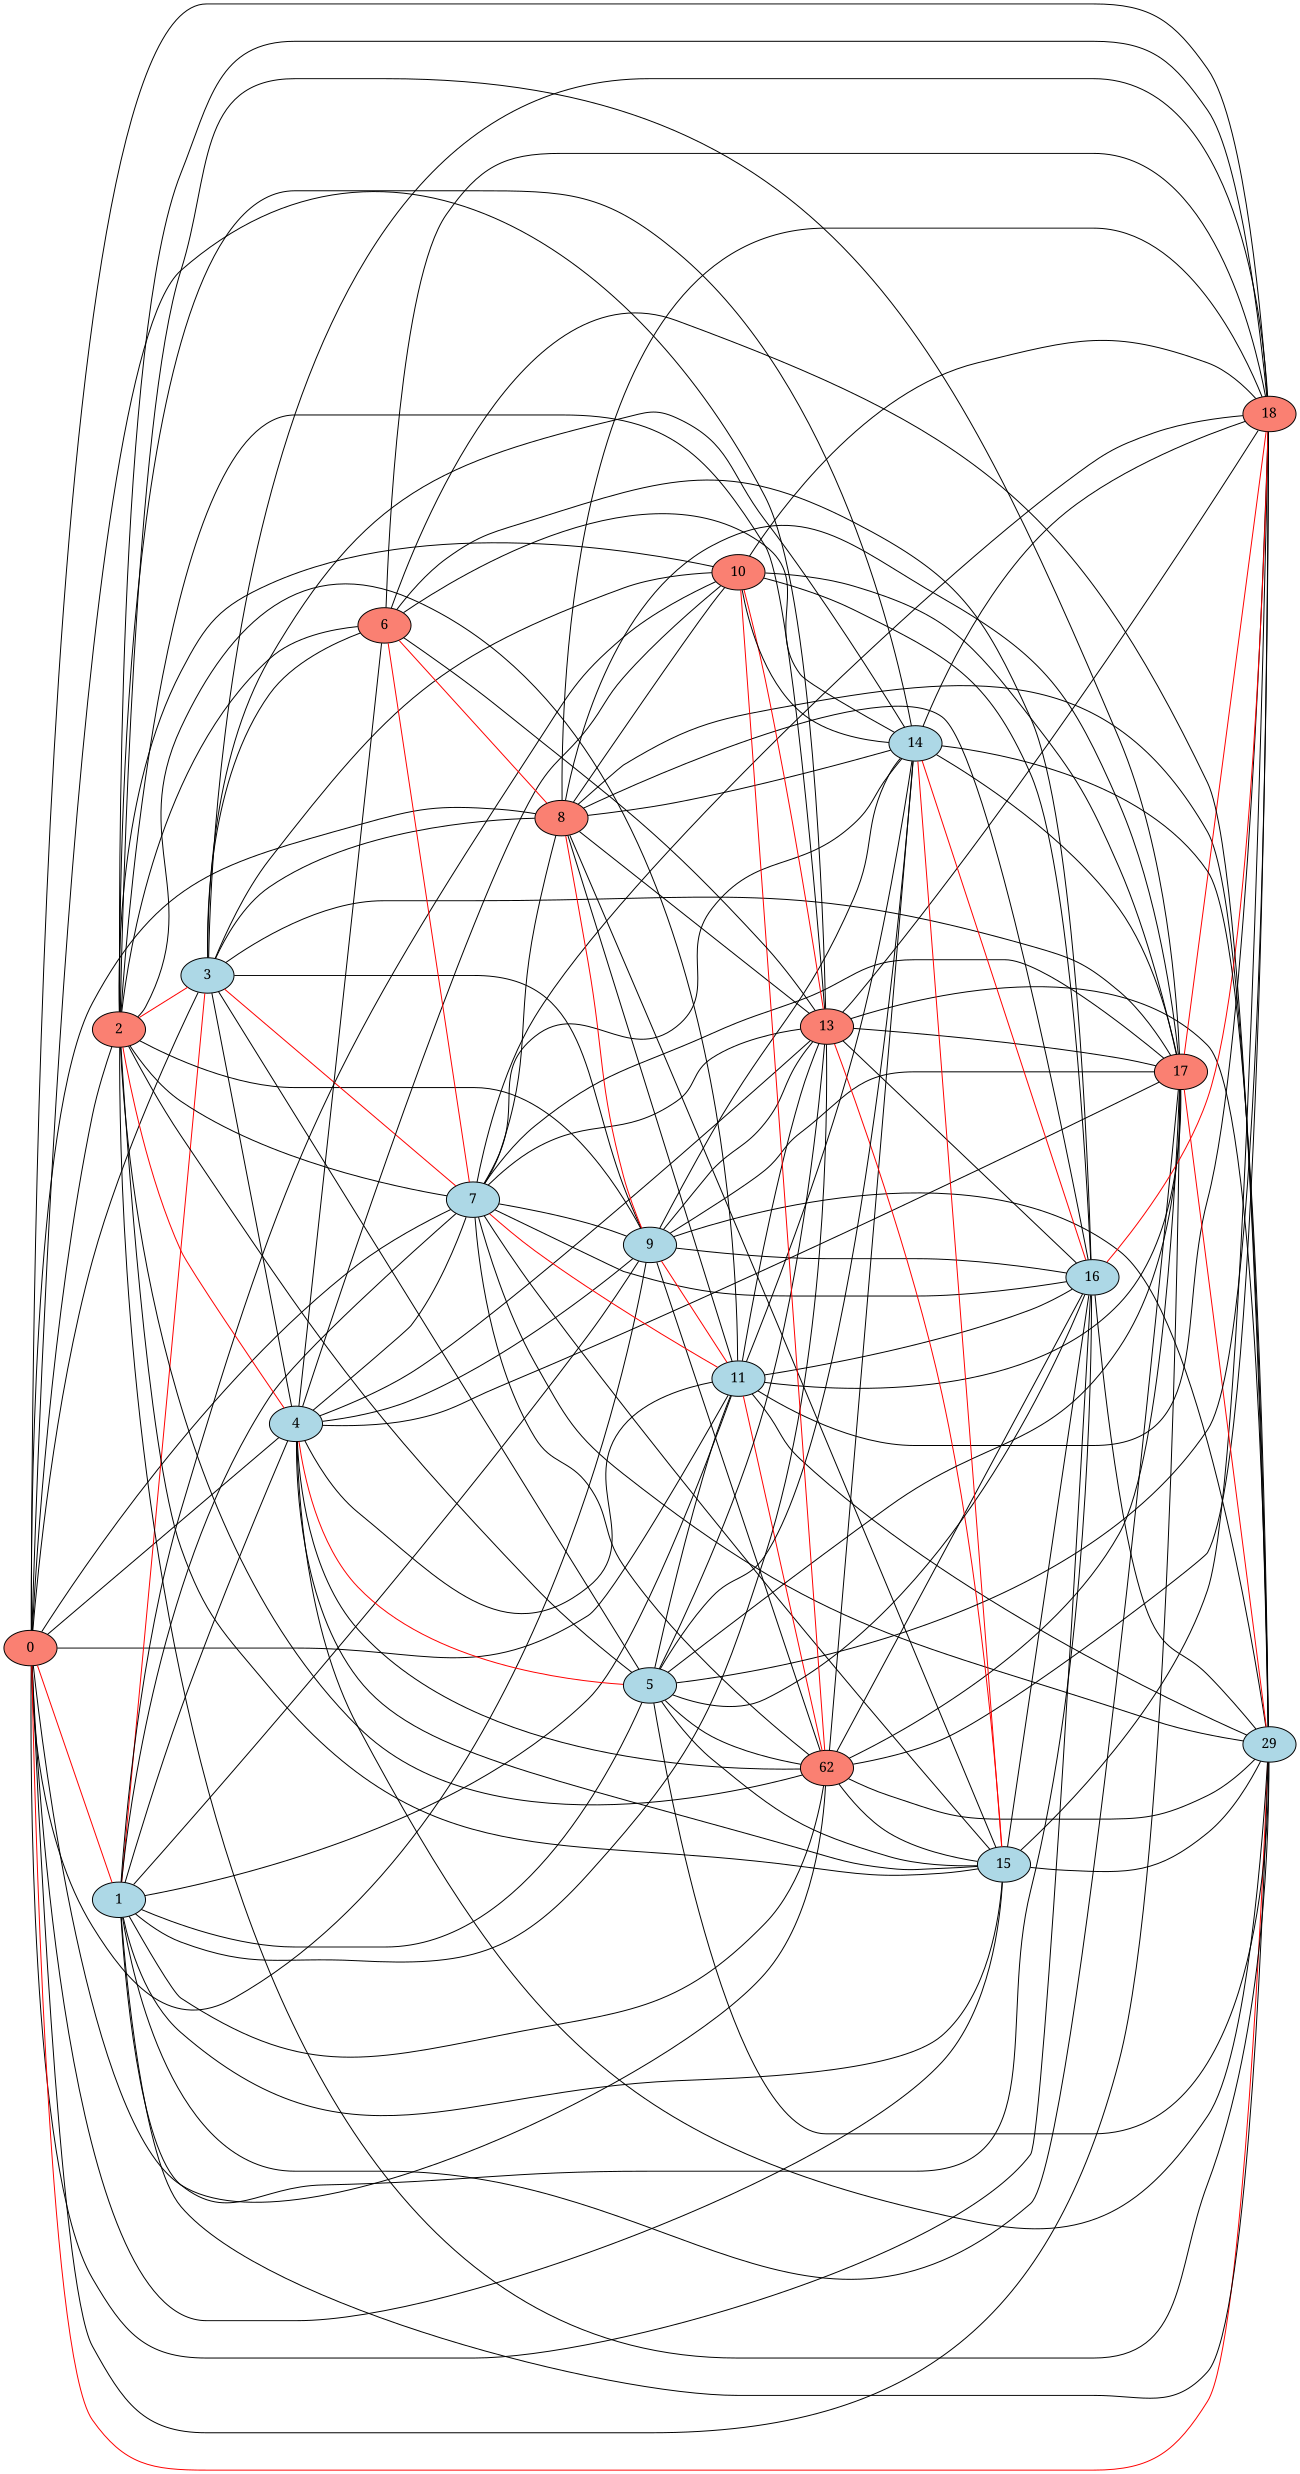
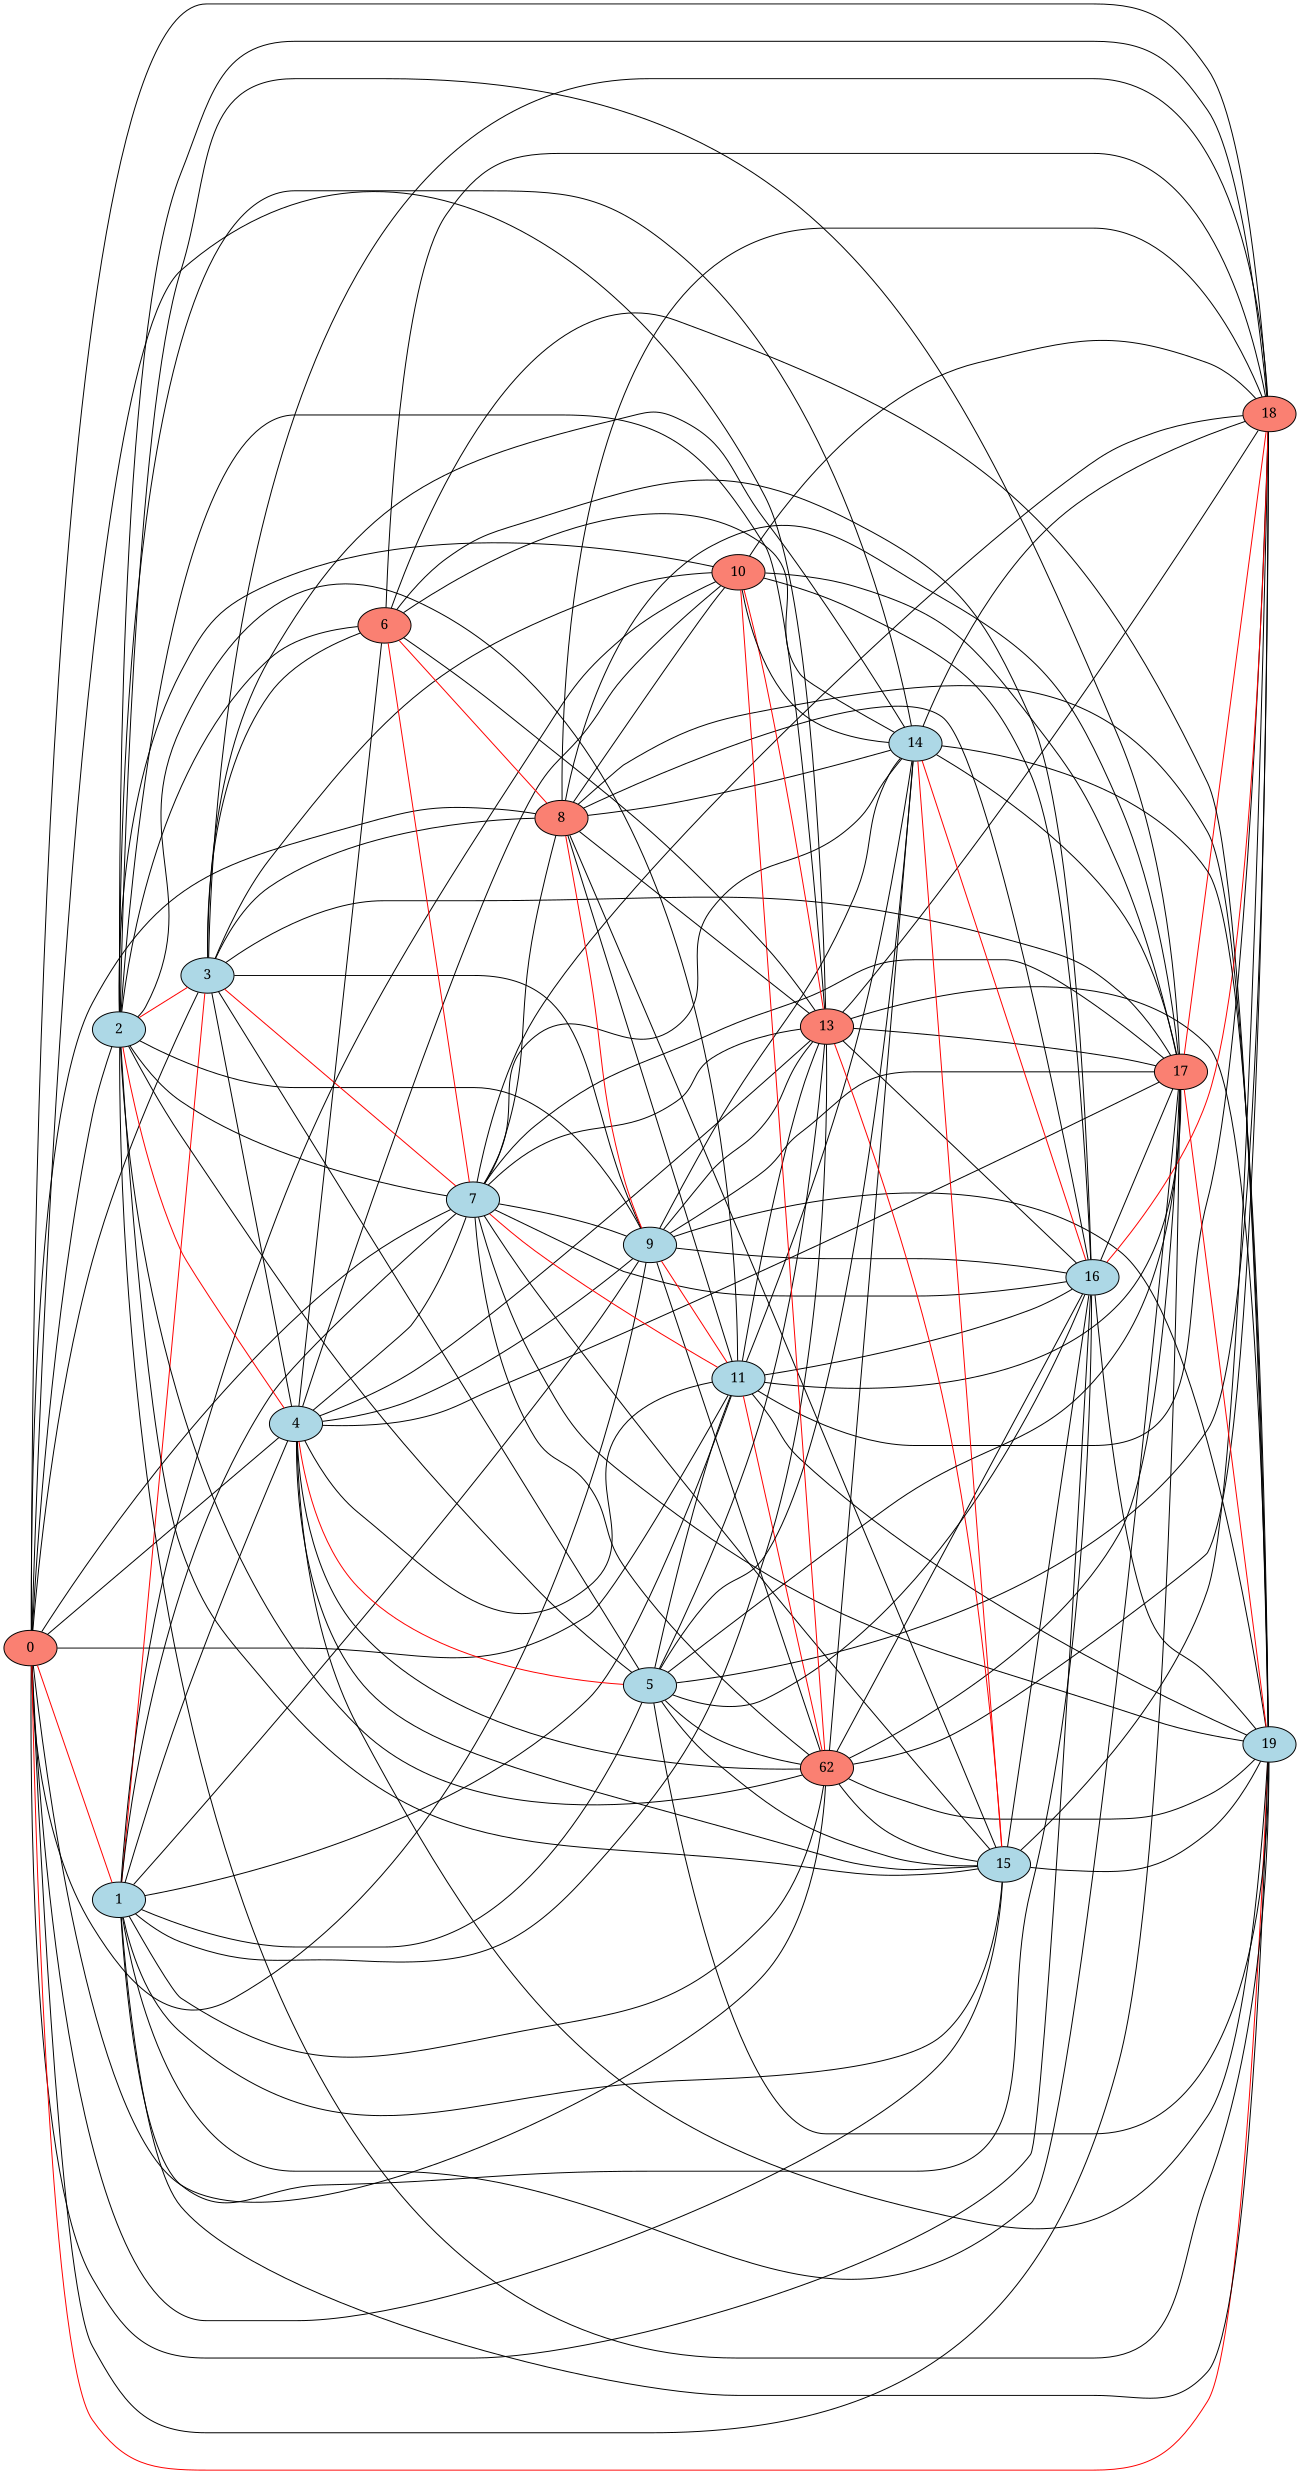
node "2": fillcolor salmon -> lightblue
edge "17" -- "16": added
node "29": label "29" -> "19"
